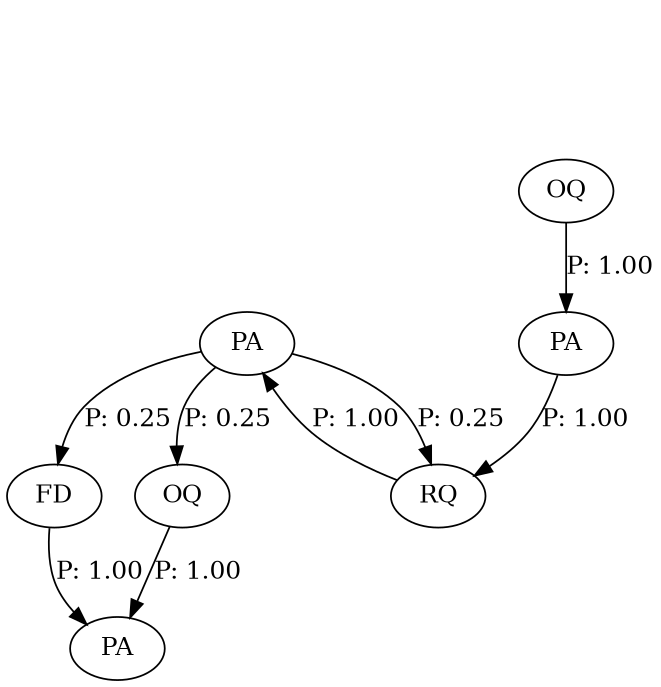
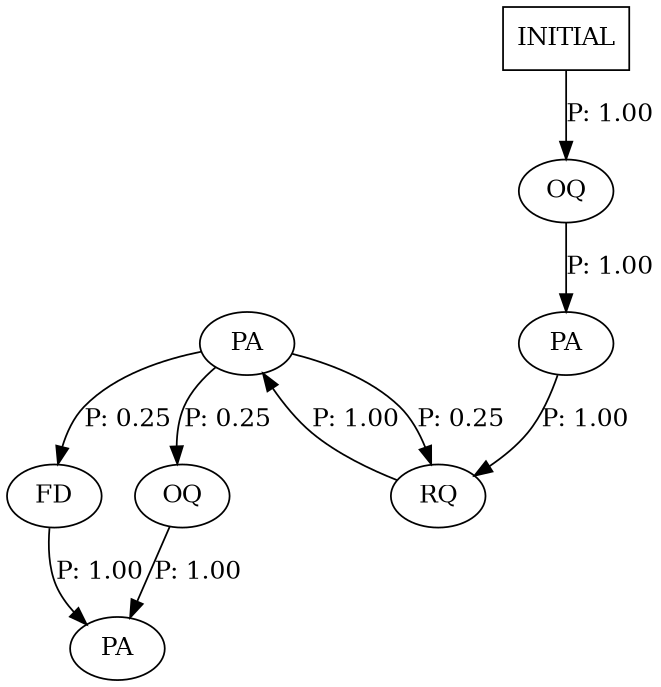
node "INITIAL": added
